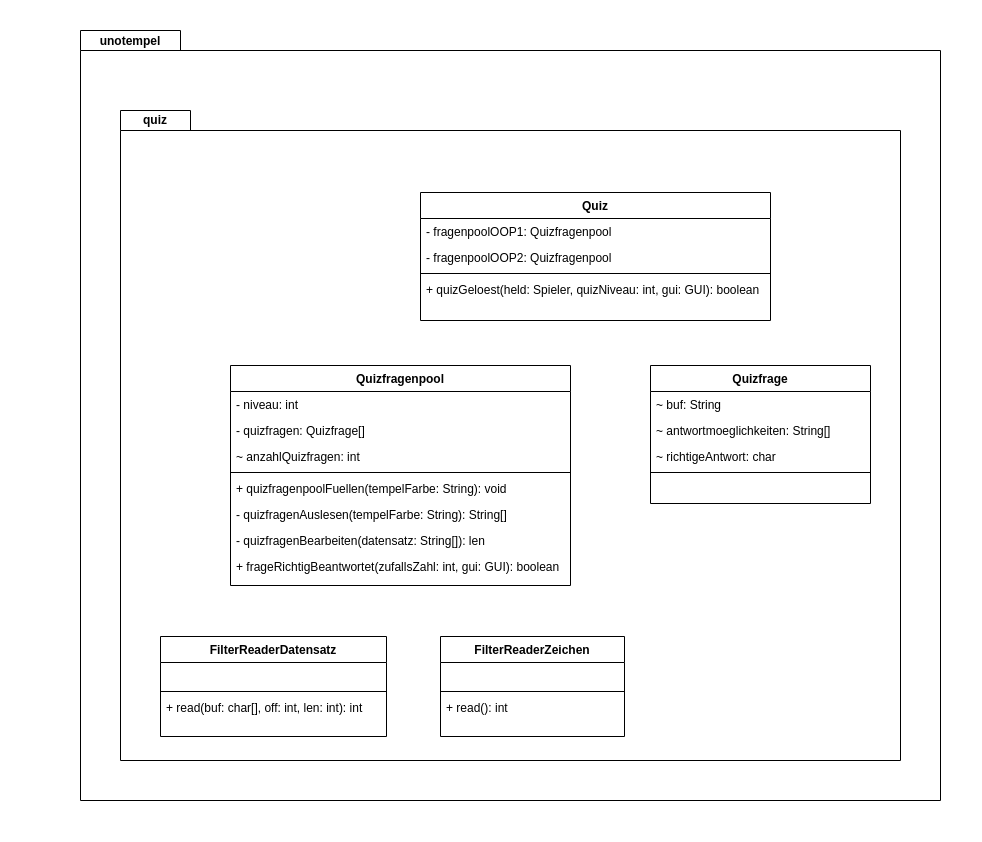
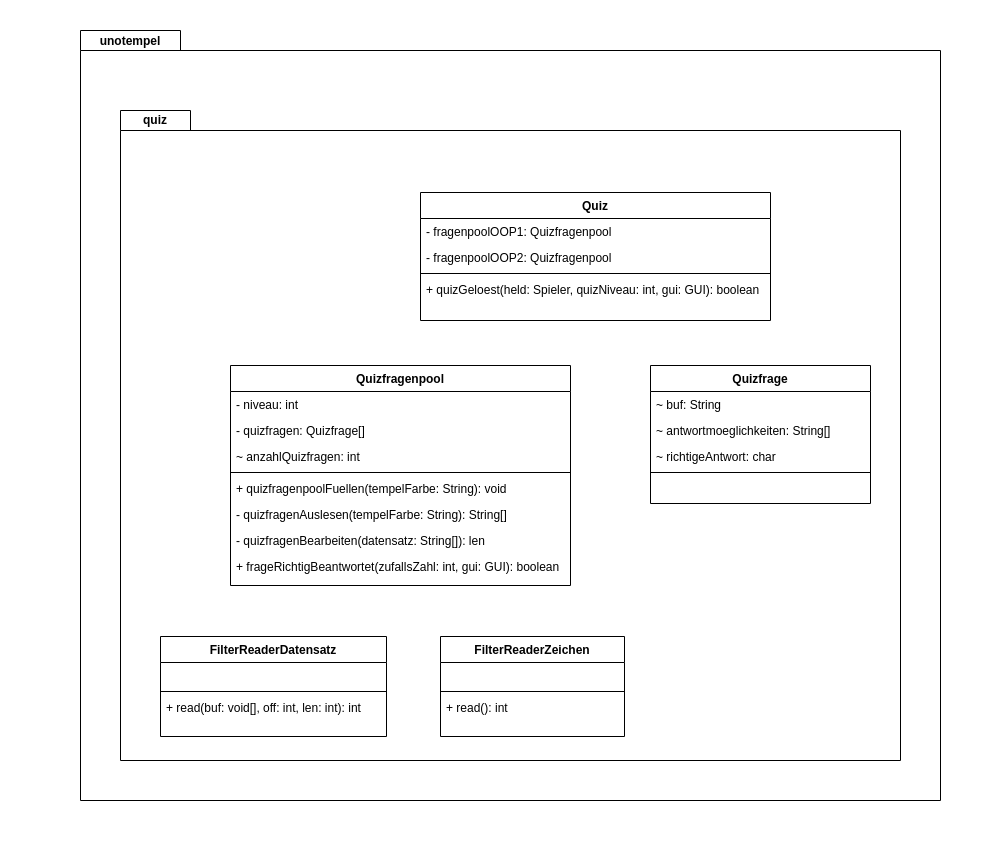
node "+ read(buf: char[], off: int, len: int): int": label "+ read(buf: char[], off: int, len: int): int" -> "+ read(buf: void[], off: int, len: int): int"
